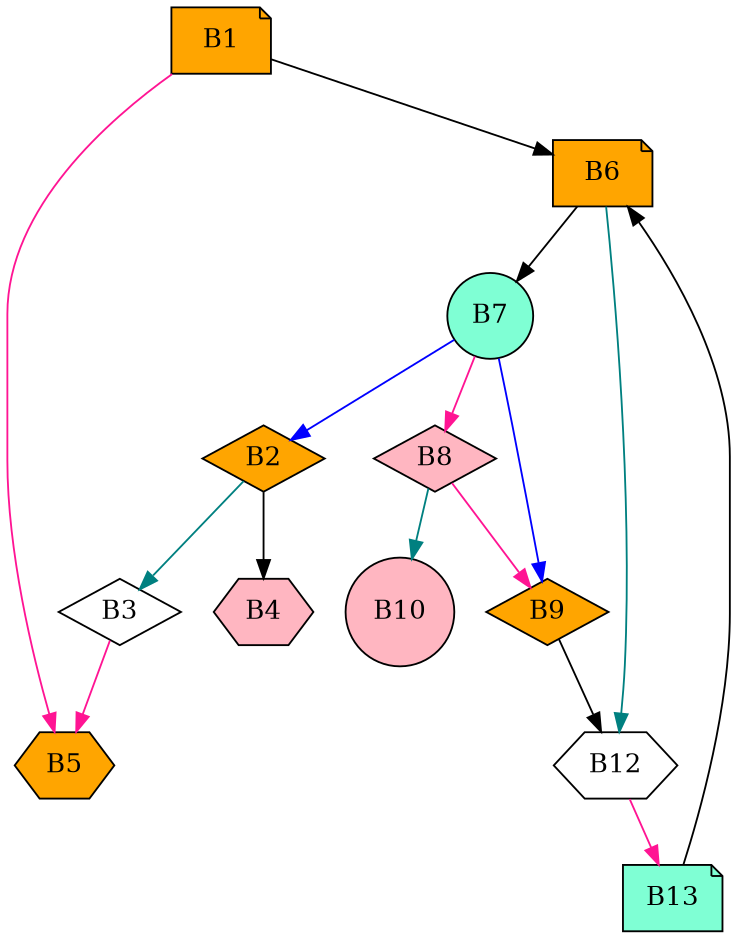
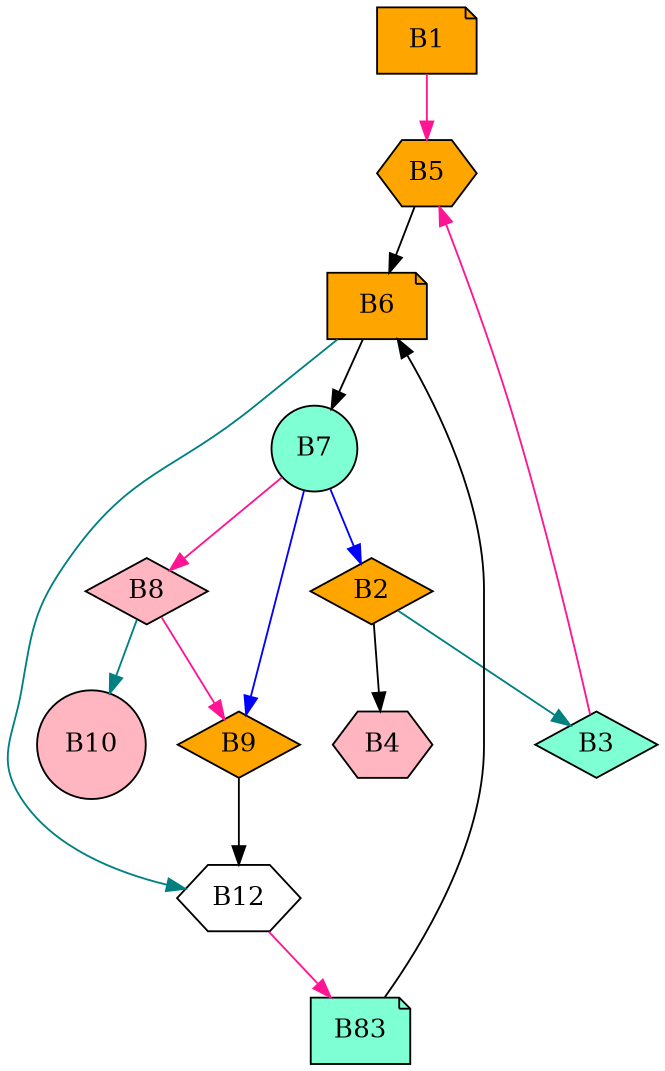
edge "B1" -> "B6": now "B5" -> "B6"
node "B3": fillcolor white -> aquamarine
node "B13": label "B13" -> "B83"
